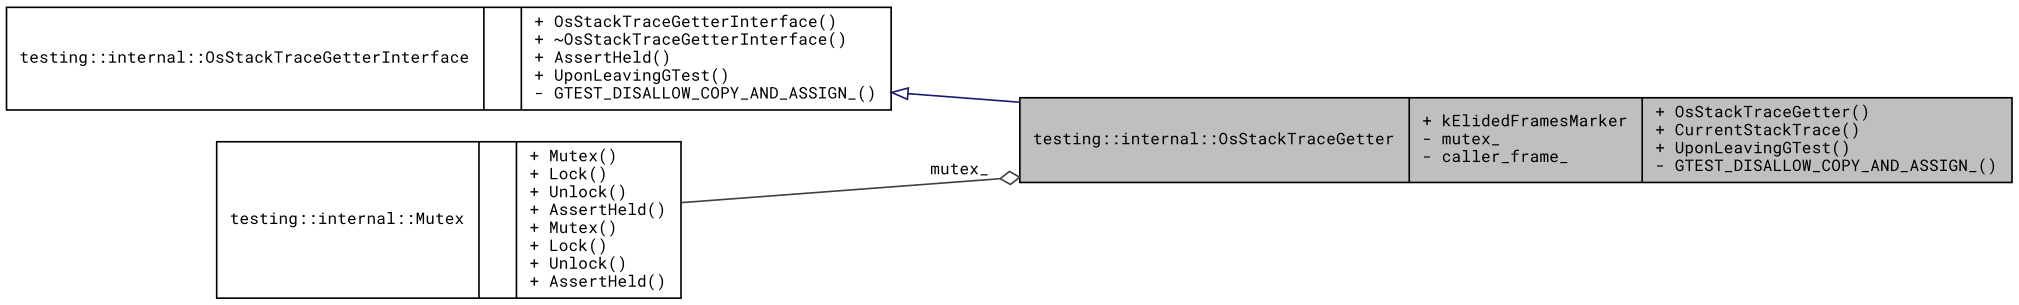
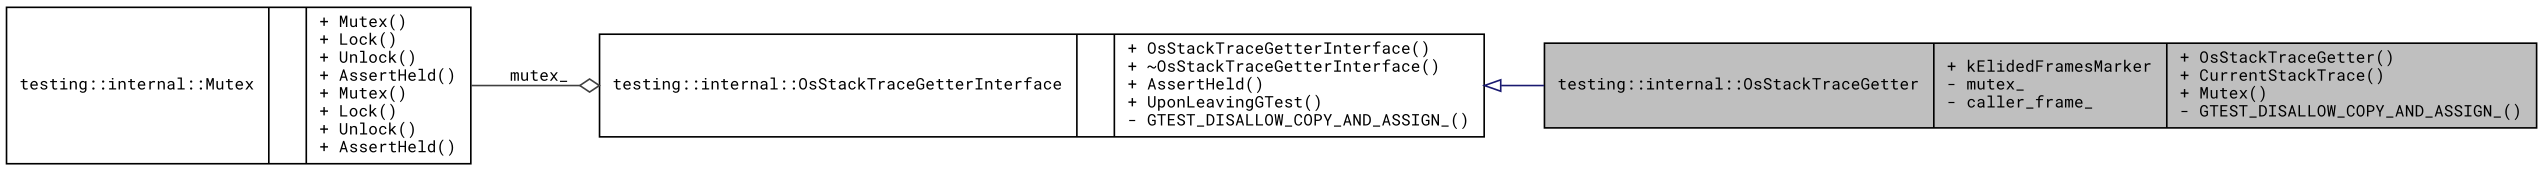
node "testing::internal::OsStackTraceGetter": text "+ UponLeavingGTest()" -> "+ Mutex()"
edge "testing::internal::Mutex" -> "testing::internal::OsStackTraceGetter": now "testing::internal::Mutex" -> "testing::internal::OsStackTraceGetterInterface"
